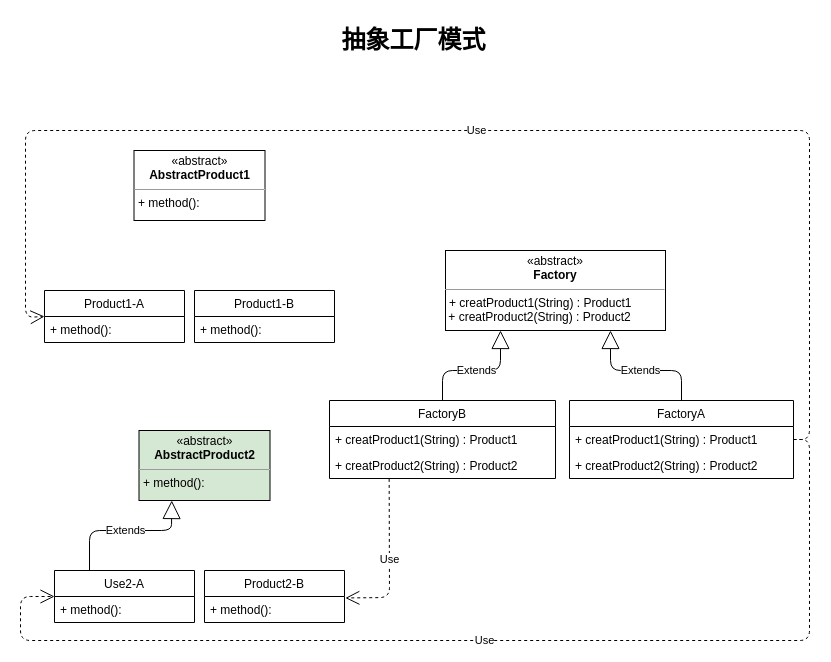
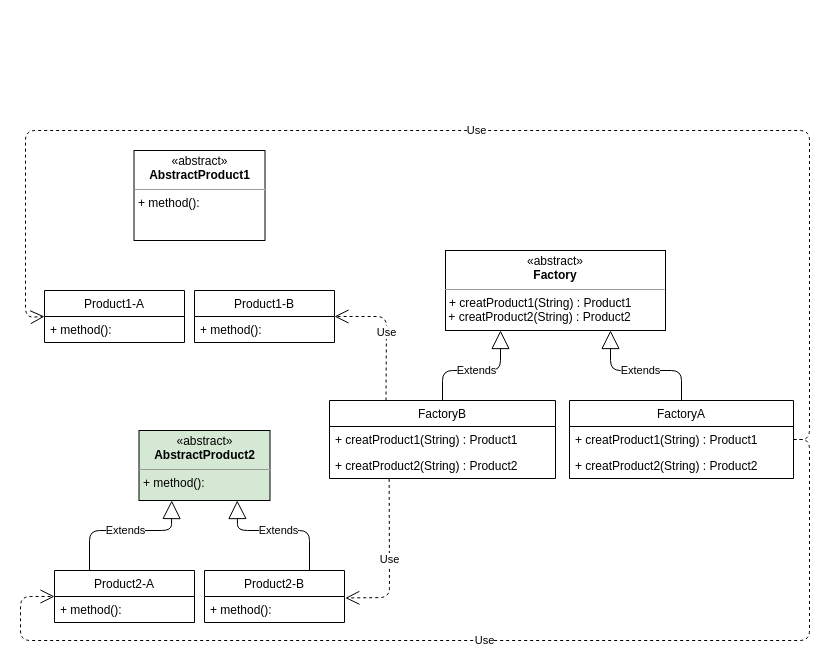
node "抽象工厂模式": removed
node "«abstract» AbstractProduct1 + method():": size 131x70 -> 131x90
edge "FactoryB" -> "Product1-B": added, label "Use"
edge "Product2-B" -> "«abstract» AbstractProduct2 + method():": added, label "Extends"
node "Use2-A": label "Use2-A" -> "Product2-A"
